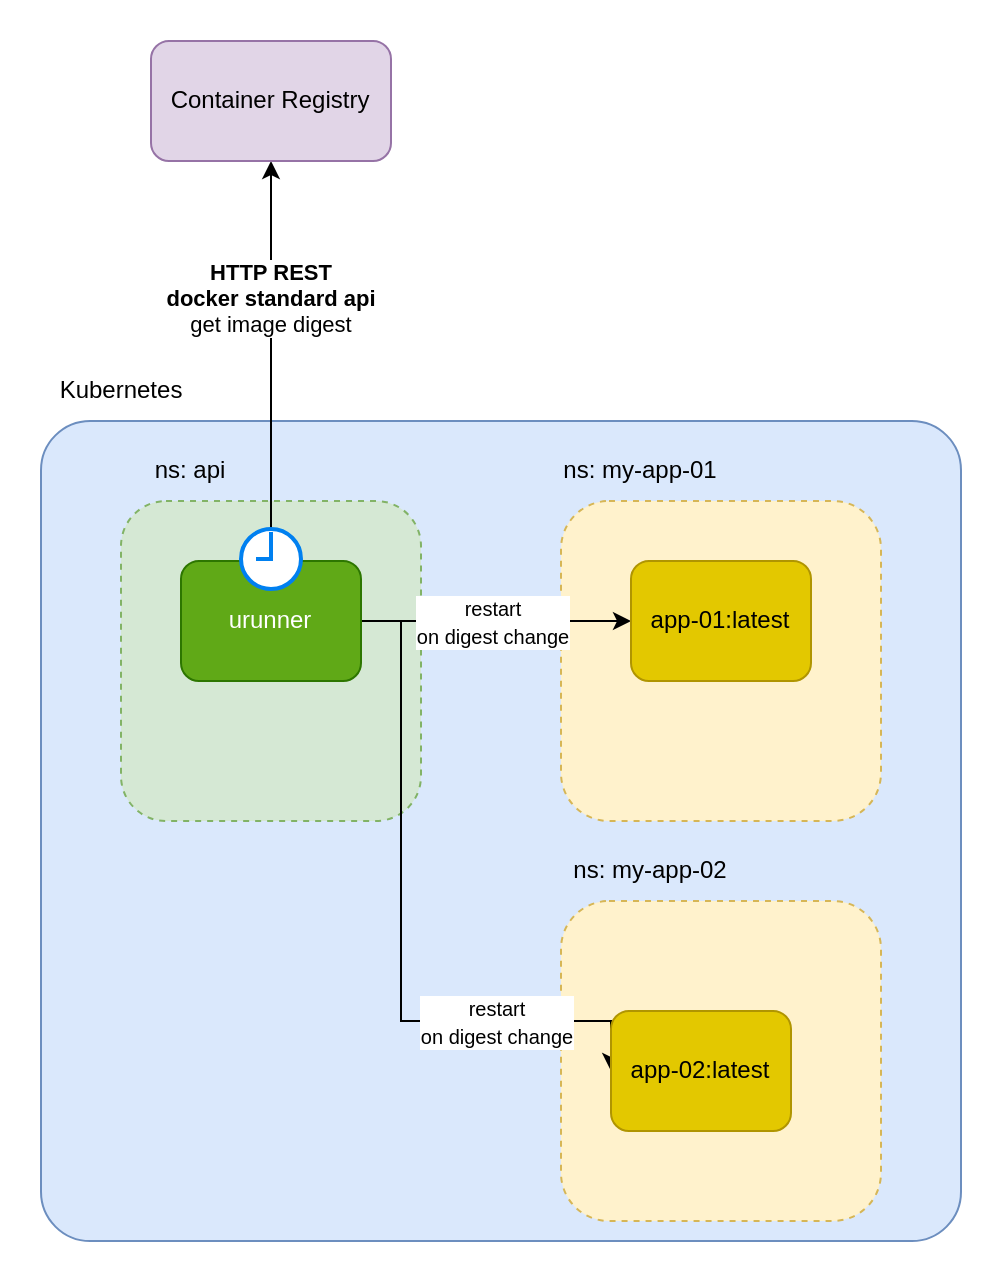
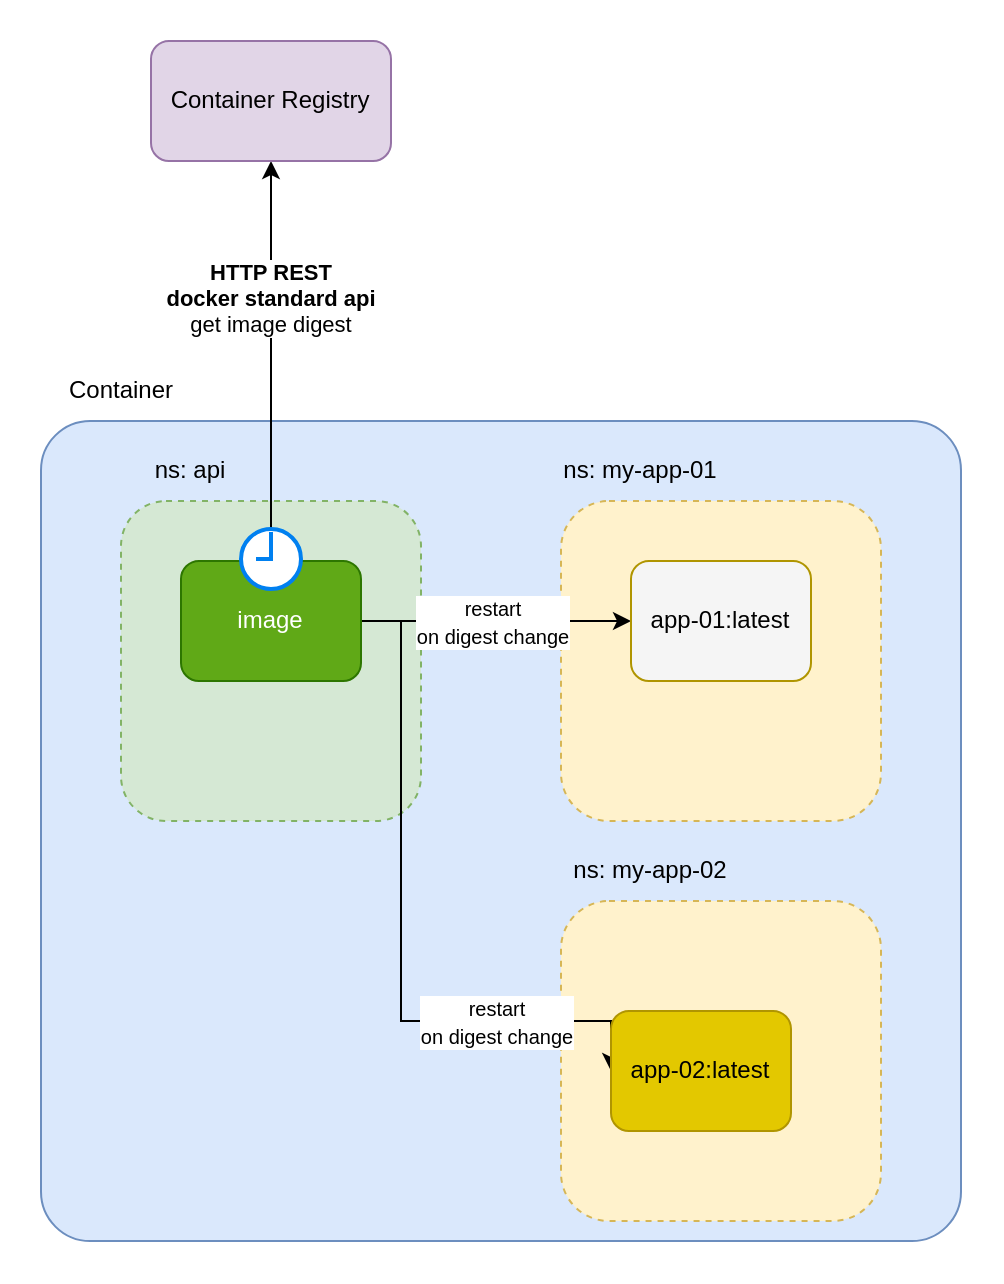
node "Kubernetes": label "Kubernetes" -> "Container"
node "urunner": label "urunner" -> "image"
node "app-01:latest": fillcolor #e3c800 -> #f5f5f5
